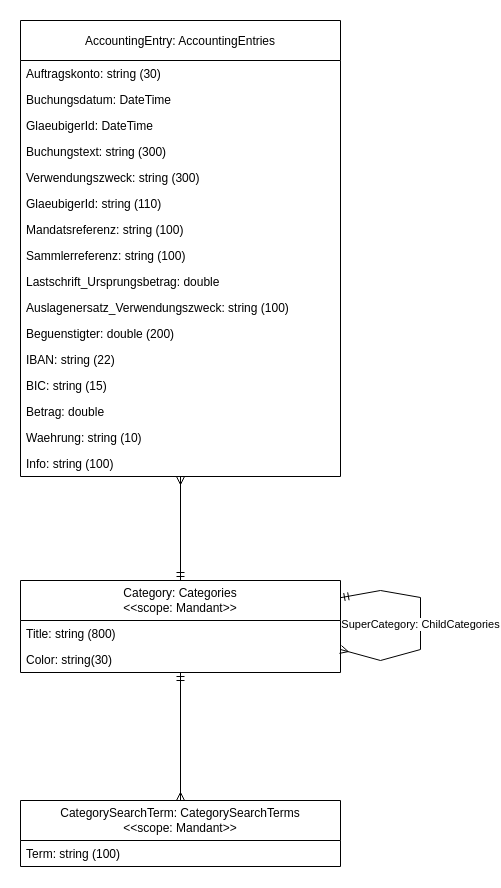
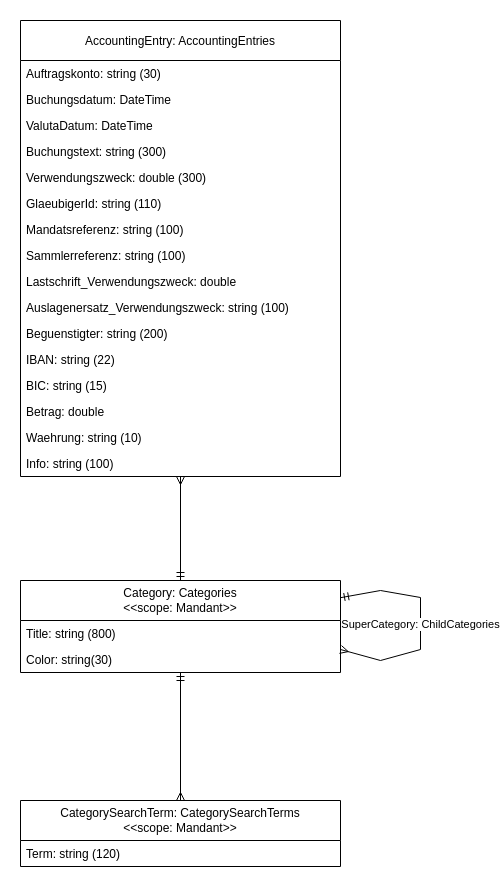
node "GlaeubigerId: DateTime": label "GlaeubigerId: DateTime" -> "ValutaDatum: DateTime"
node "Verwendungszweck: string (300)": label "Verwendungszweck: string (300)" -> "Verwendungszweck: double (300)"
node "Lastschrift_Ursprungsbetrag: double": label "Lastschrift_Ursprungsbetrag: double" -> "Lastschrift_Verwendungszweck: double"
node "Beguenstigter: double (200)": label "Beguenstigter: double (200)" -> "Beguenstigter: string (200)"
node "Term: string (100)": label "Term: string (100)" -> "Term: string (120)"
